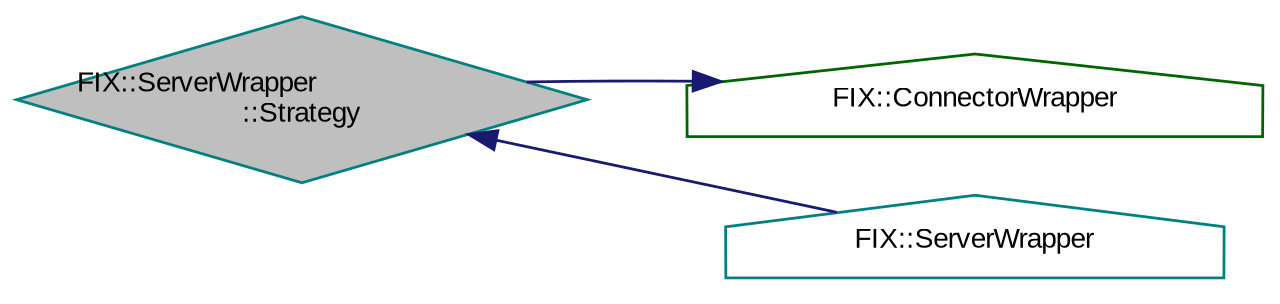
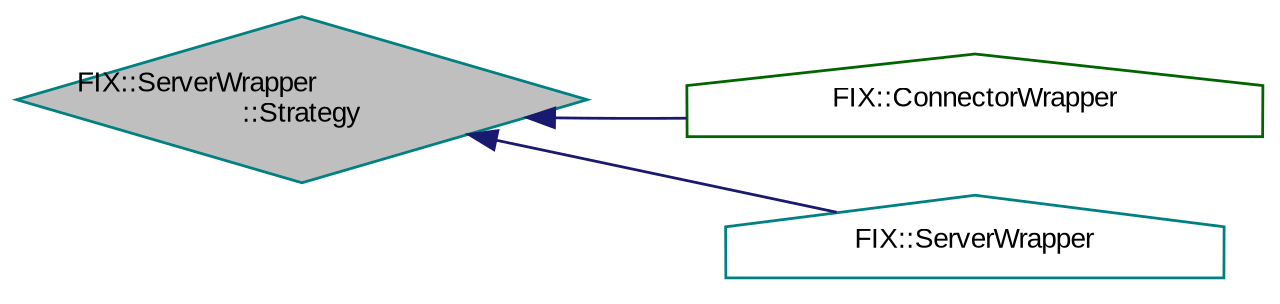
edge "FIX::ServerWrapper ::Strategy" -> "FIX::ConnectorWrapper": reversed
